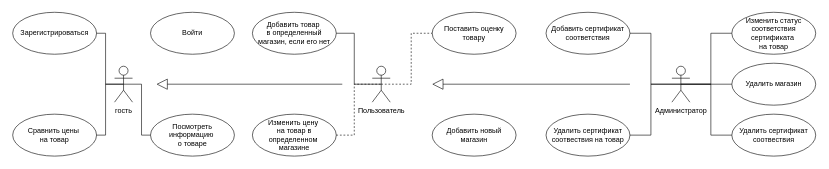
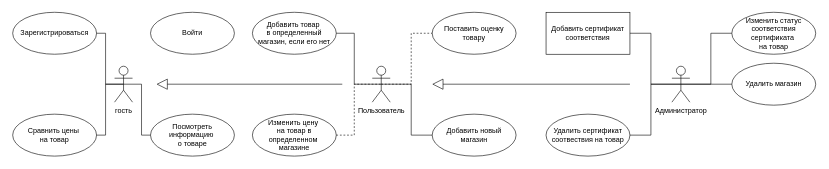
node "Добавить сертификат соответствия": shape ellipse -> rectangle
edge "Пользователь" -- "Добавить новый магазин": added
edge "Администратор" -- "Удалить сертификат соотвествия": removed
node "Удалить сертификат соотвествия": removed
